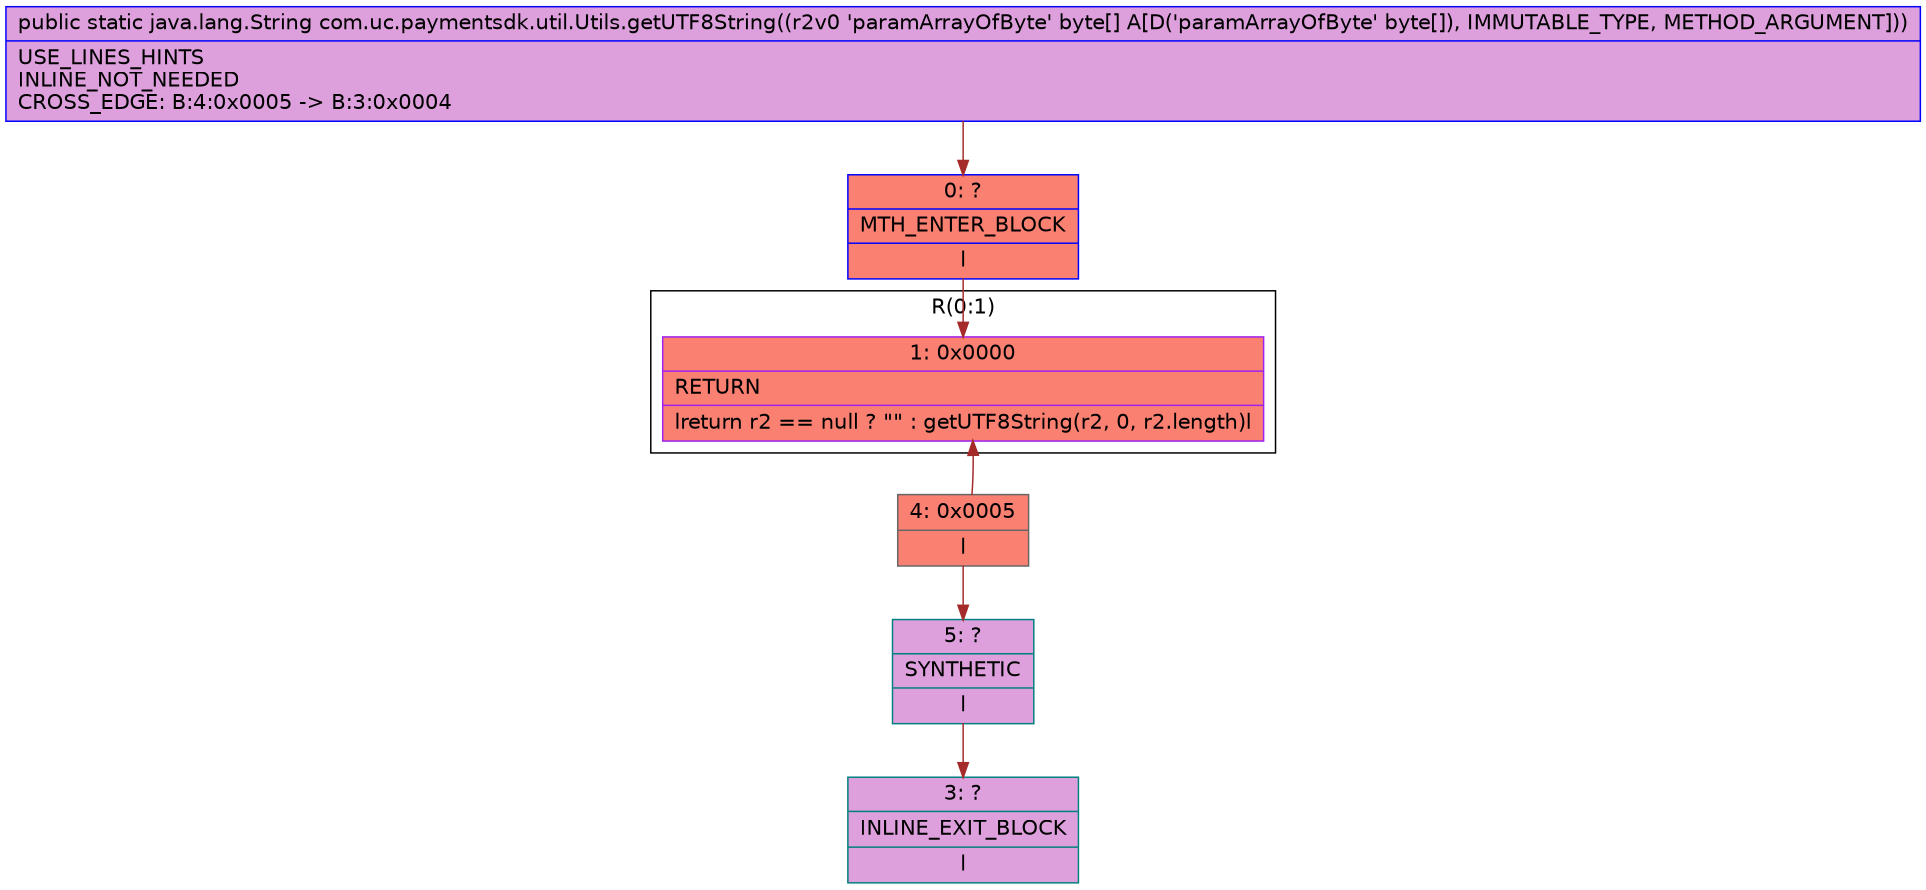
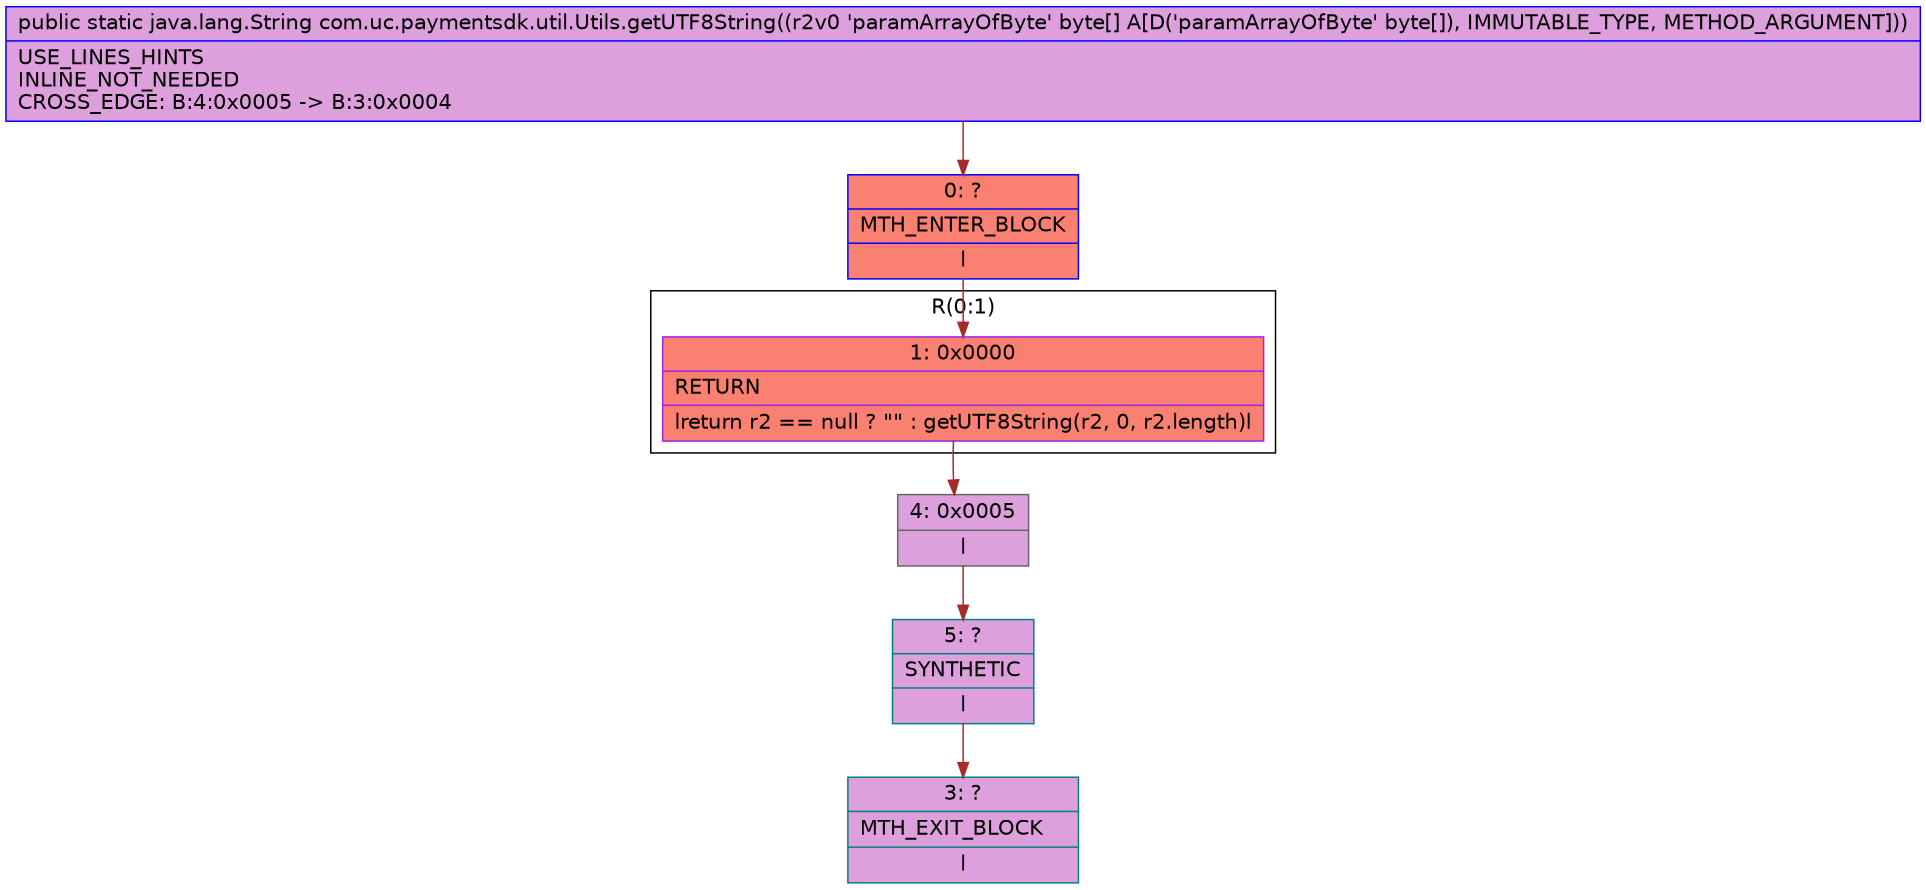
edge "4: 0x0005" -> "1: 0x0000": reversed
node "4: 0x0005": fillcolor salmon -> plum
node "3: ?": text "INLINE_EXIT_BLOCK" -> "MTH_EXIT_BLOCK"
